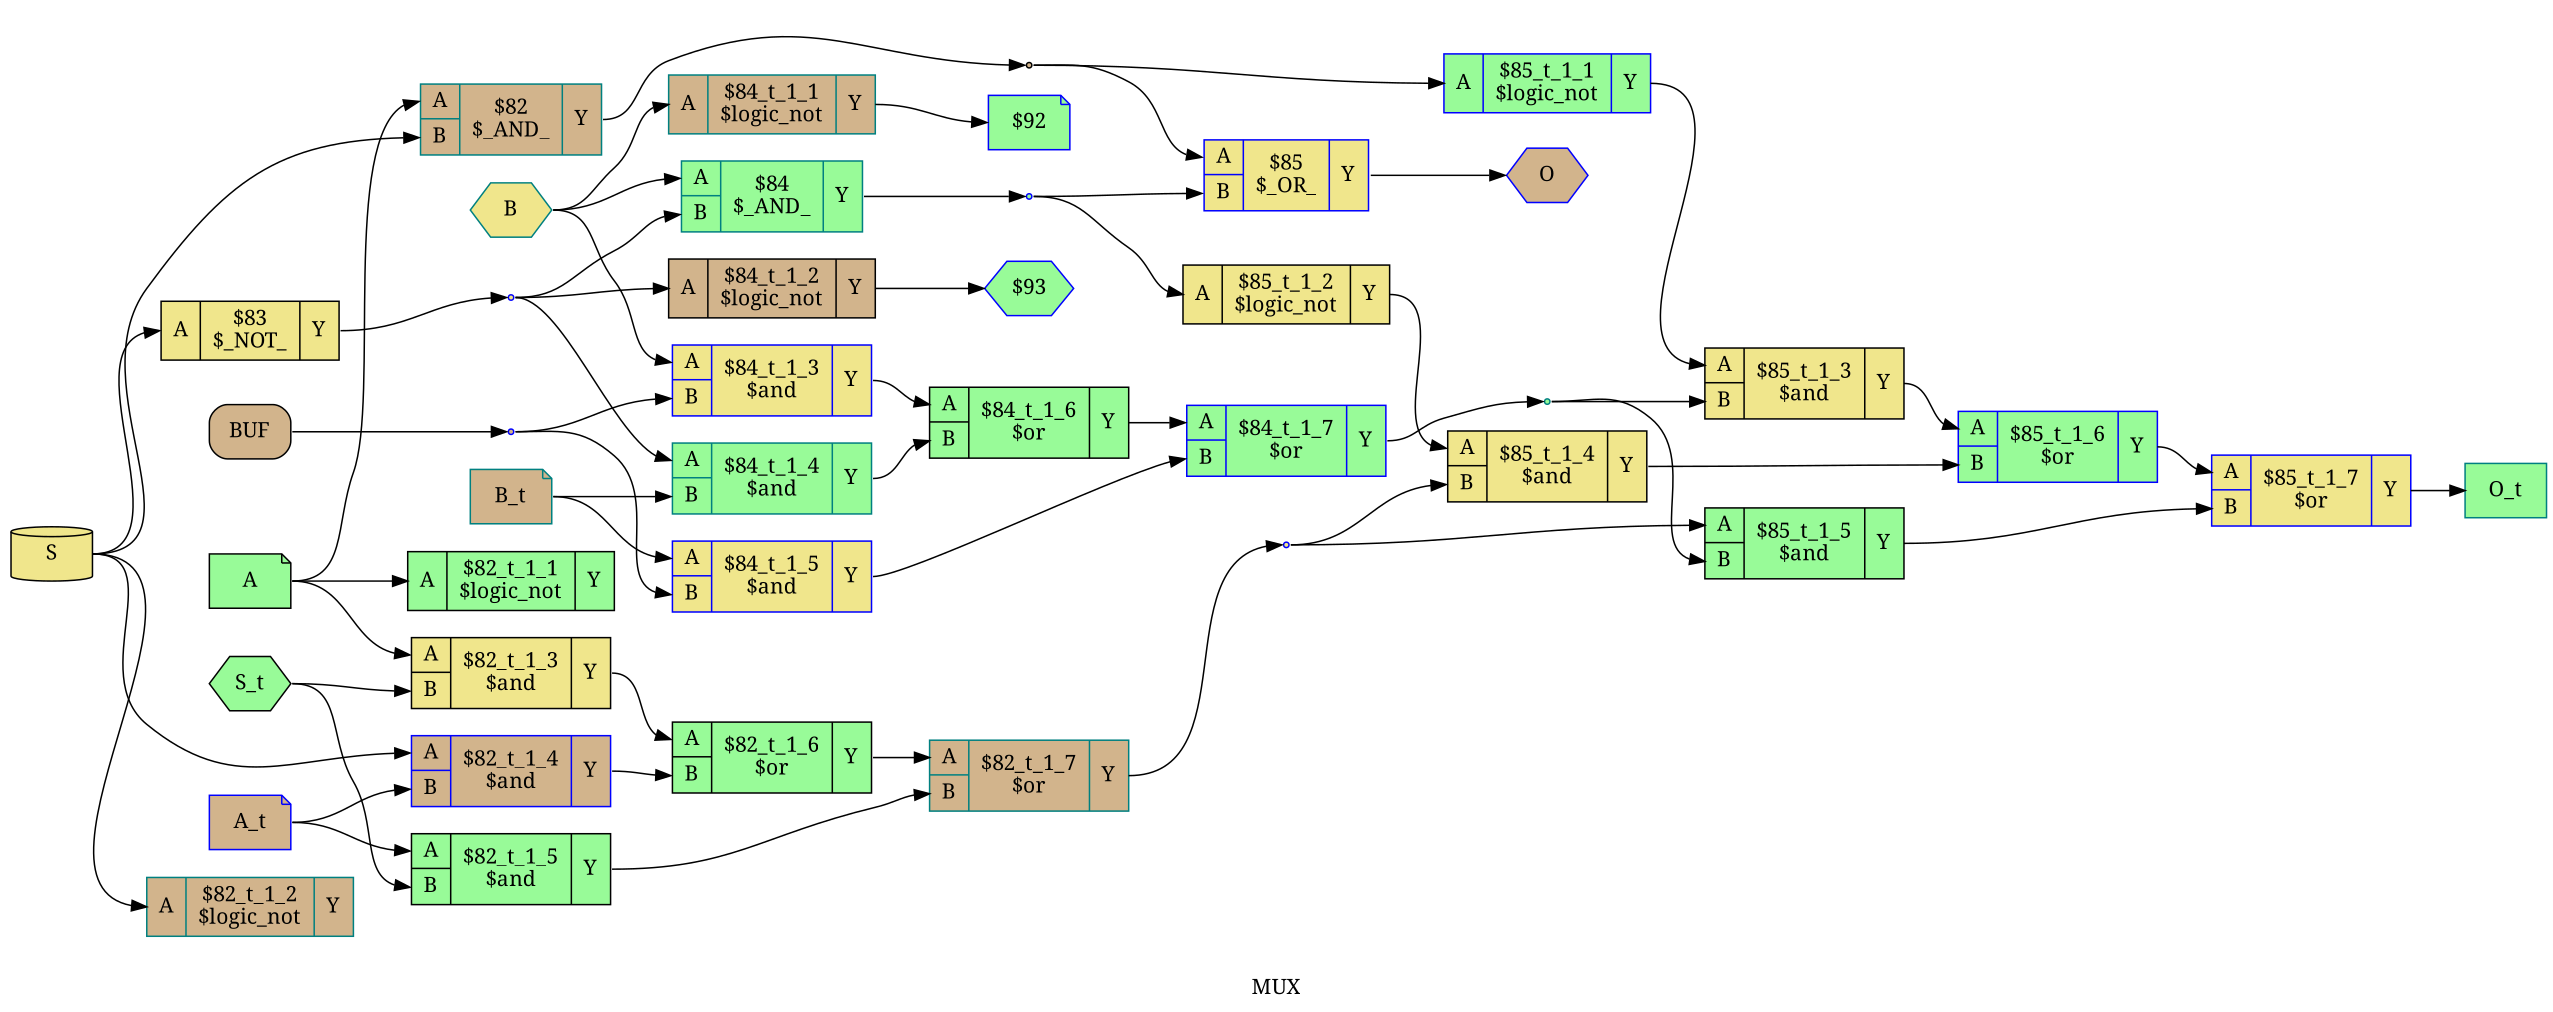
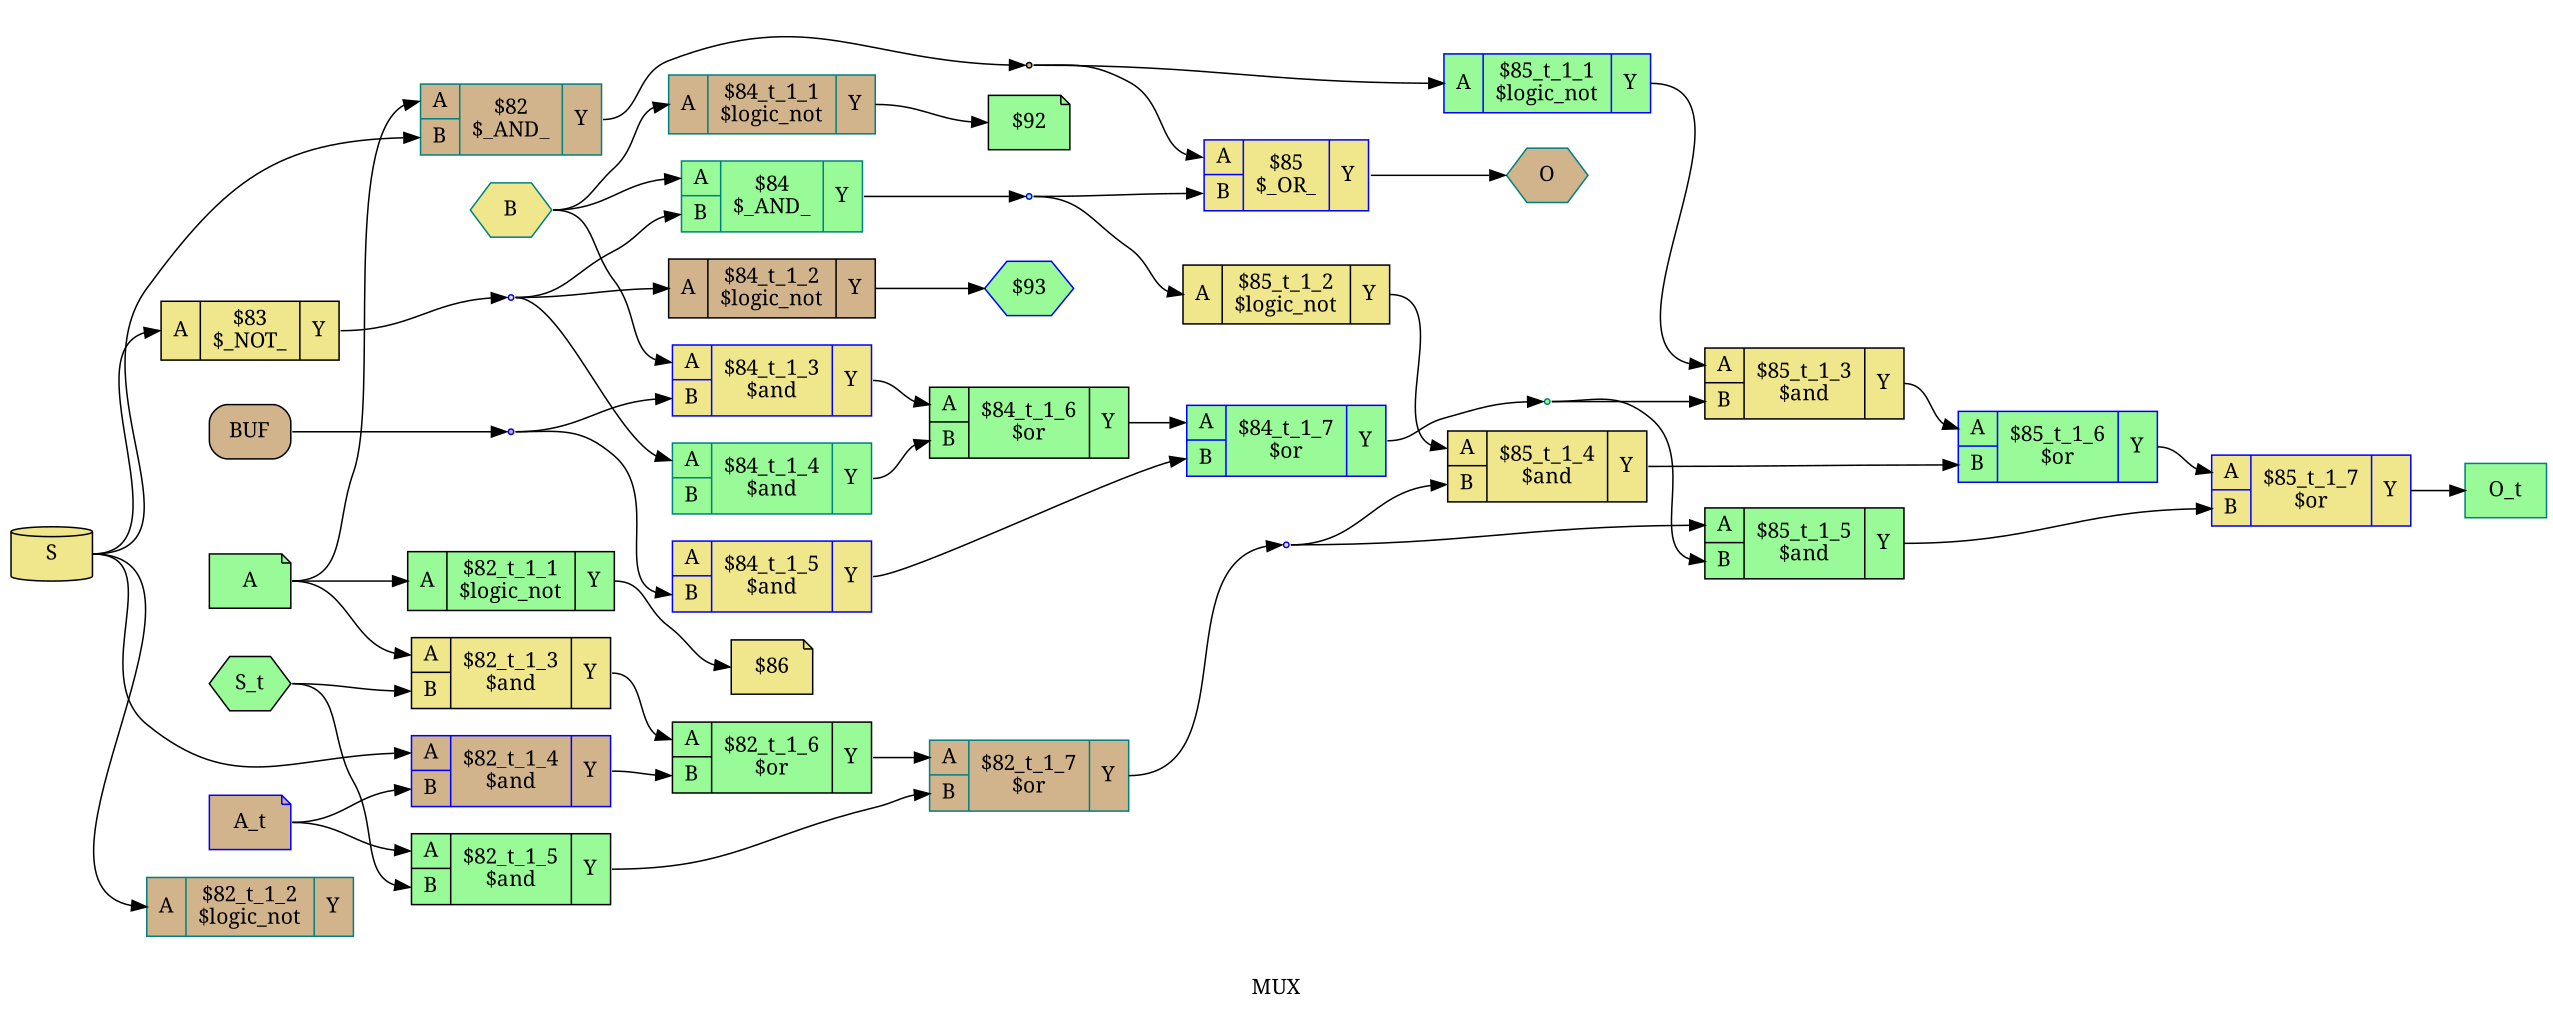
node "$92": color blue -> black
node "O": color blue -> teal
node "B_t": removed
node "$86": added
